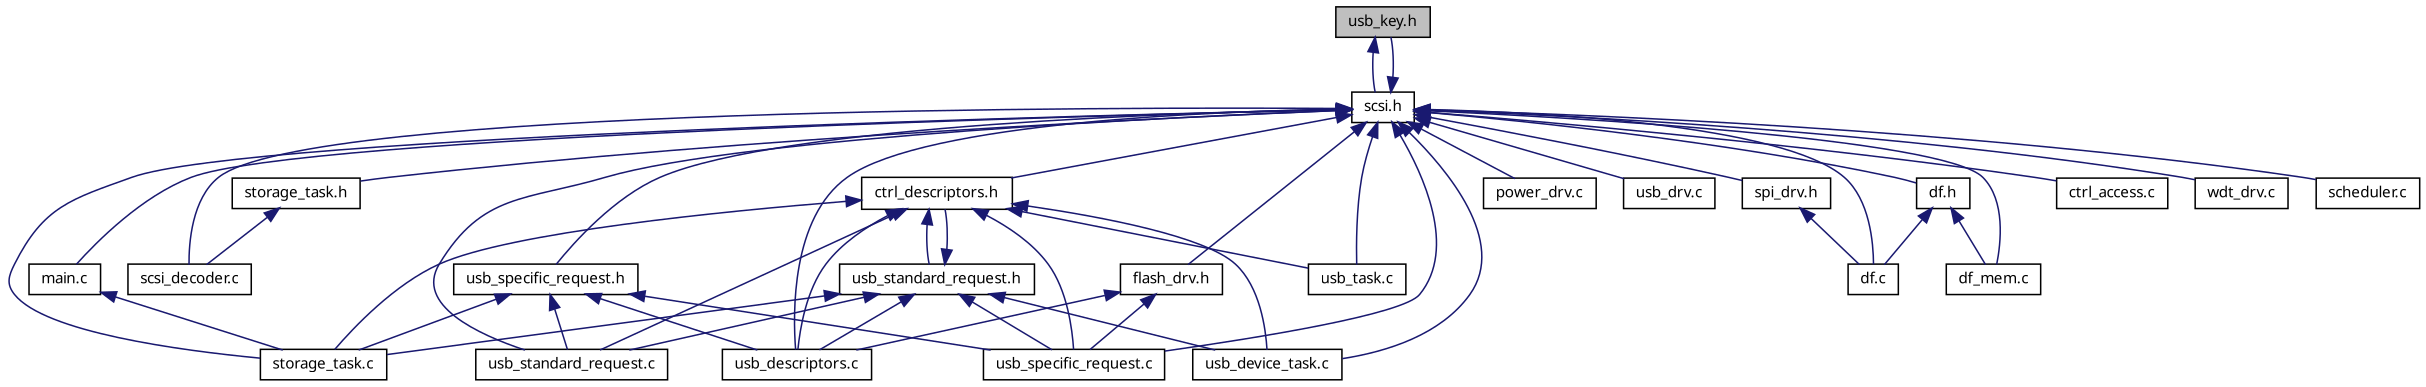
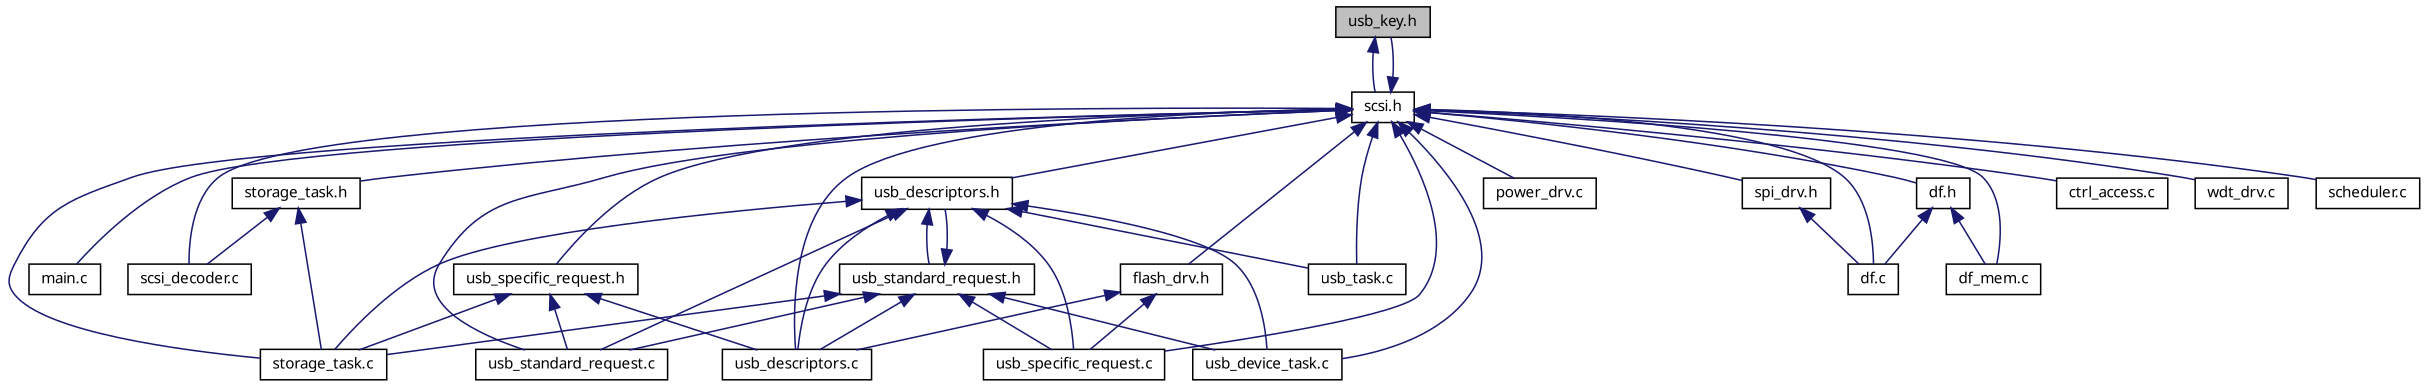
node "ctrl_descriptors.h": label "ctrl_descriptors.h" -> "usb_descriptors.h"
node "usb_drv.c": removed
edge "usb_specific_request.c" -> "usb_specific_request.h": removed
edge "storage_task.c" -> "main.c": now "storage_task.c" -> "storage_task.h"
